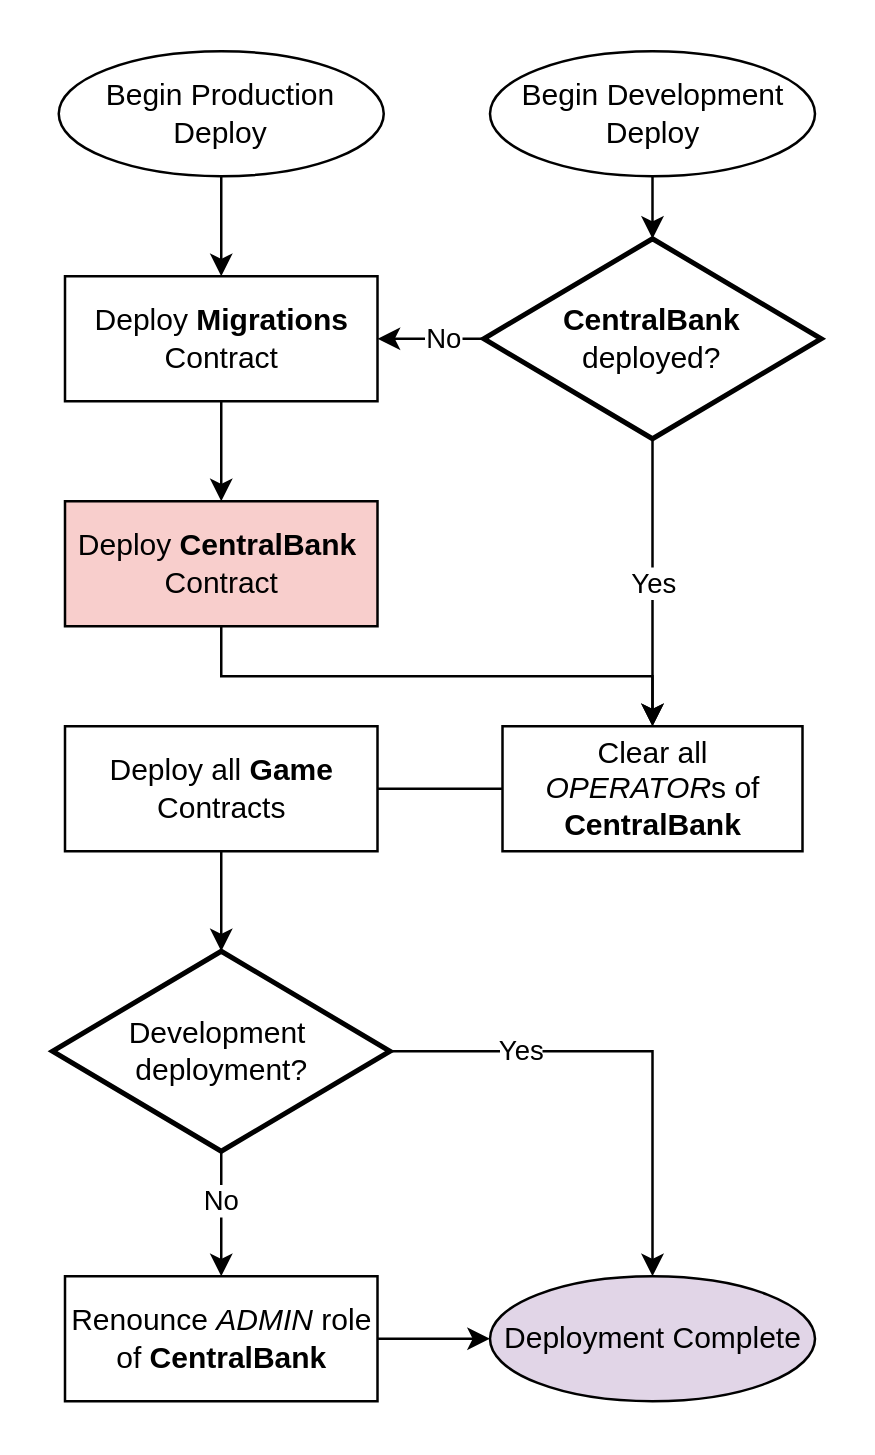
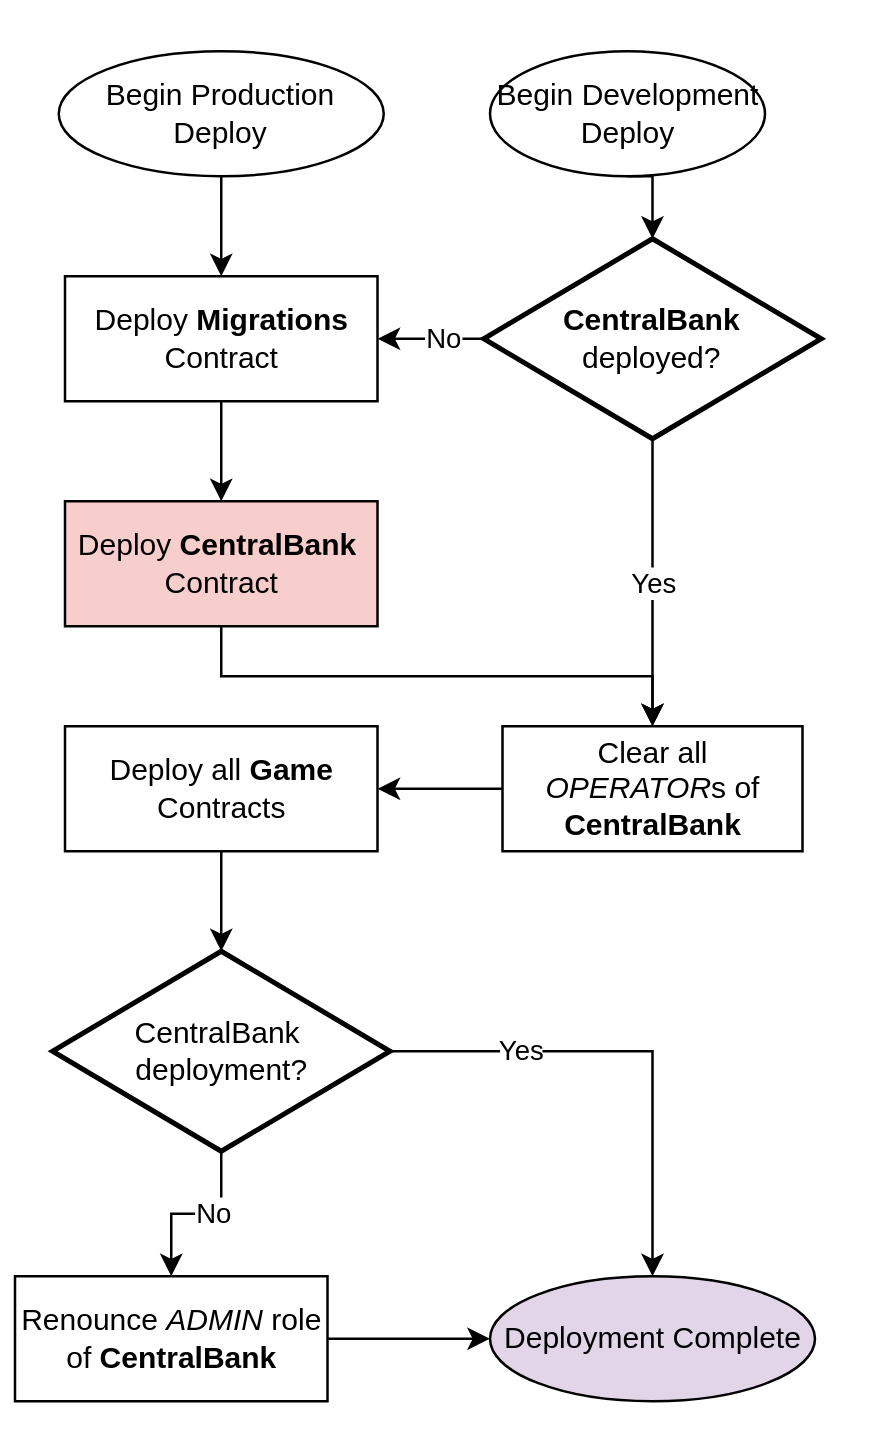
node "Begin Development Deploy": size 325x125 -> 275x125
edge "Deploy all Game Contracts" -- "Clear all OPERATORs of CentralBank": arrowhead none -> classic
node "Development deployment?": label "Development deployment?" -> "CentralBank deployment?"
node "Renounce ADMIN role of CentralBank": moved (221, 1339) -> (171, 1339)
